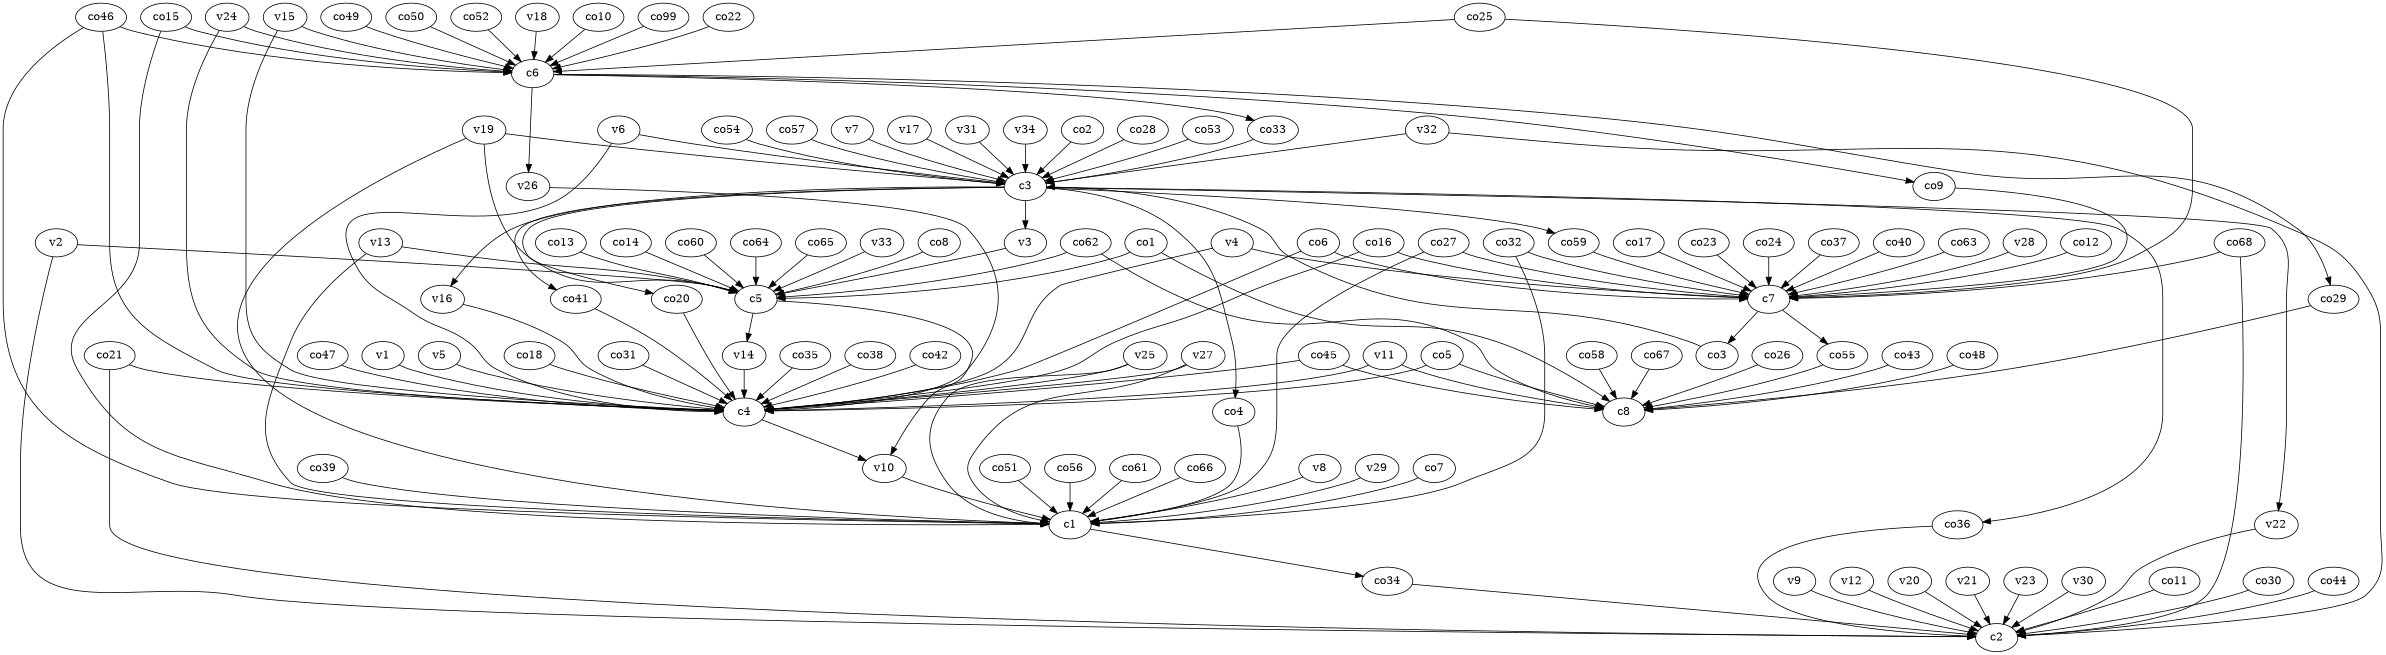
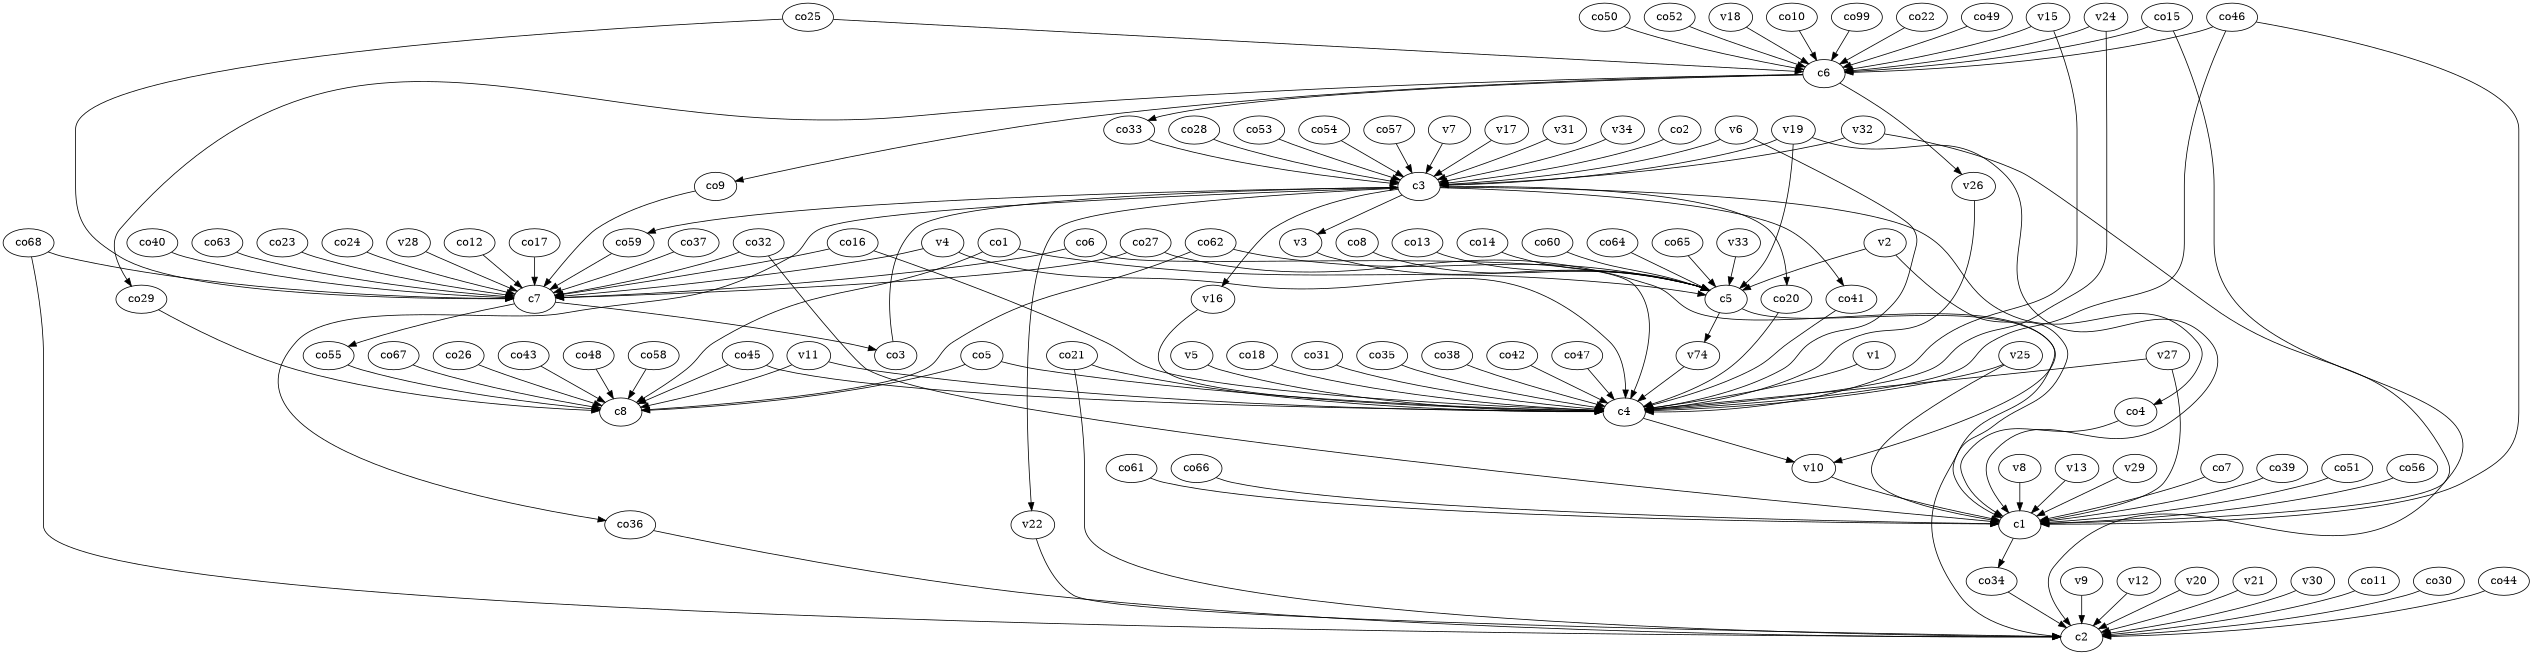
edge "v13" -> "c5": removed
node "v14": label "v14" -> "v74"
node "v23": removed
